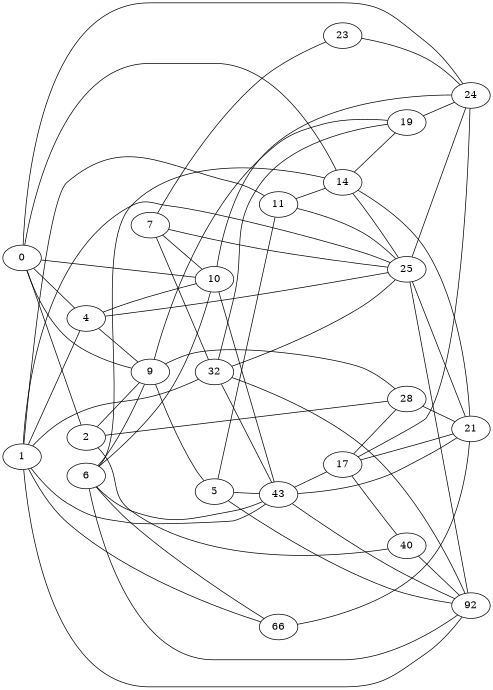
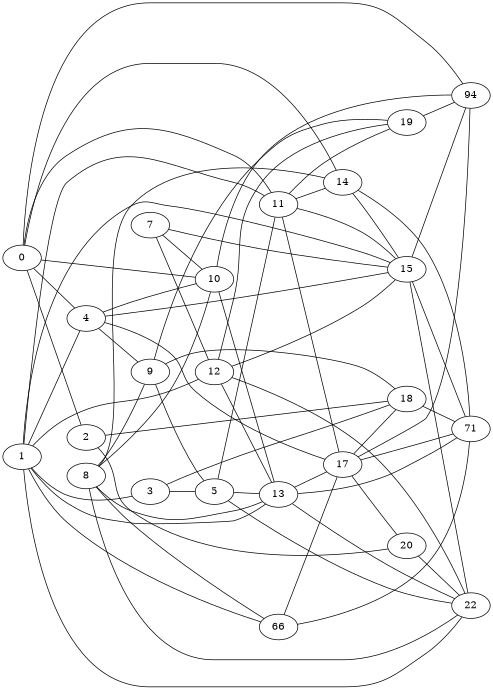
node "23": removed
node "24": label "24" -> "94"
edge "19" -- "14": now "19" -- "11"
node "25": label "25" -> "15"
edge "11" -- "17": added
edge "0" -- "9": now "0" -- "11"
node "32": label "32" -> "12"
edge "9" -- "2": removed
node "28": label "28" -> "18"
edge "4" -- "17": added
node "21": label "21" -> "71"
node "6": label "6" -> "8"
node "3": added
node "43": label "43" -> "13"
edge "17" -- "66": added
node "40": label "40" -> "20"
node "92": label "92" -> "22"
